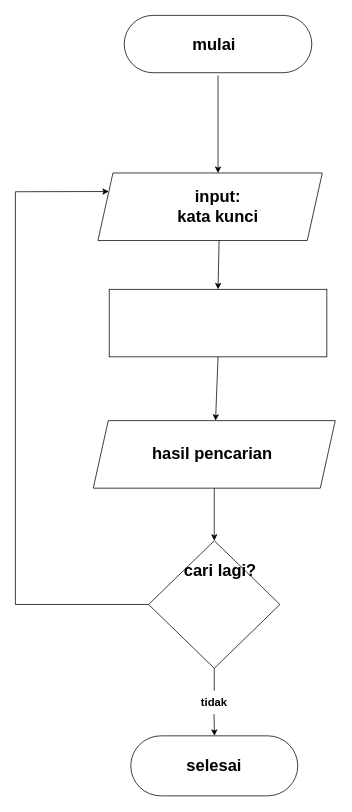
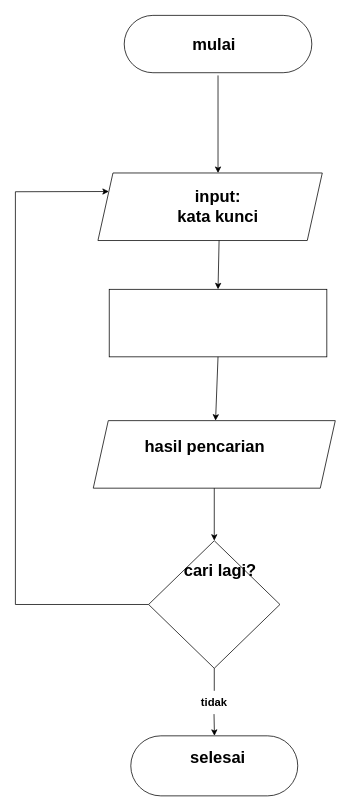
node "hasil pencarian": moved (212, 454) -> (205, 447)
node "selesai": moved (214, 765) -> (218, 758)
